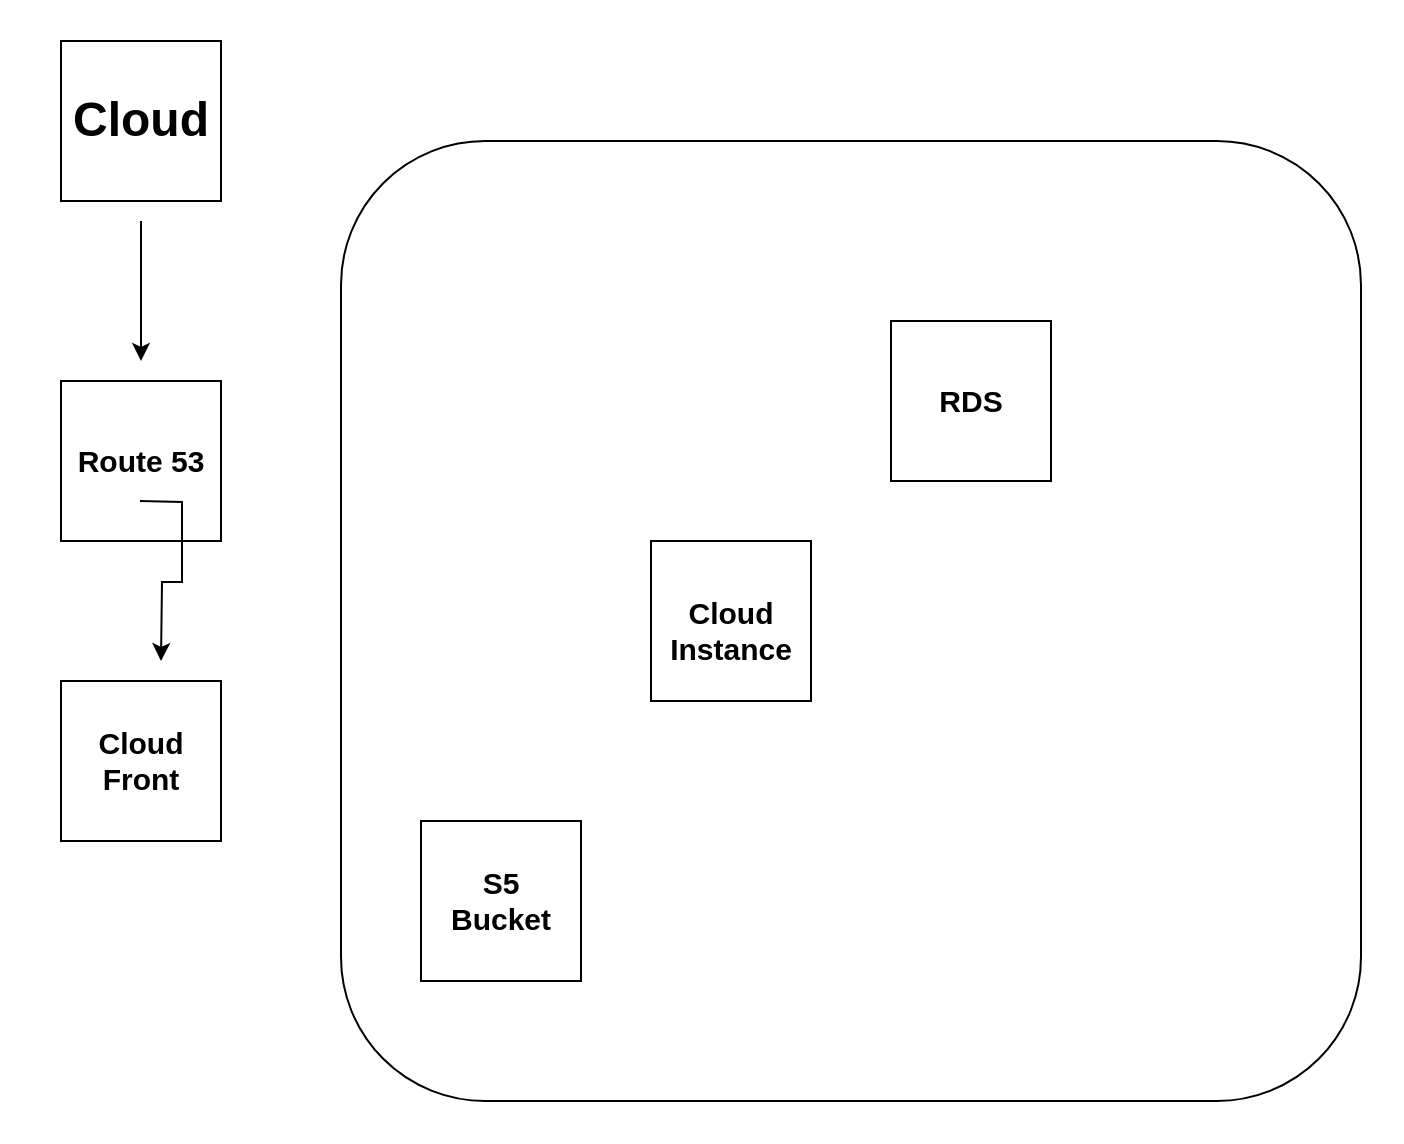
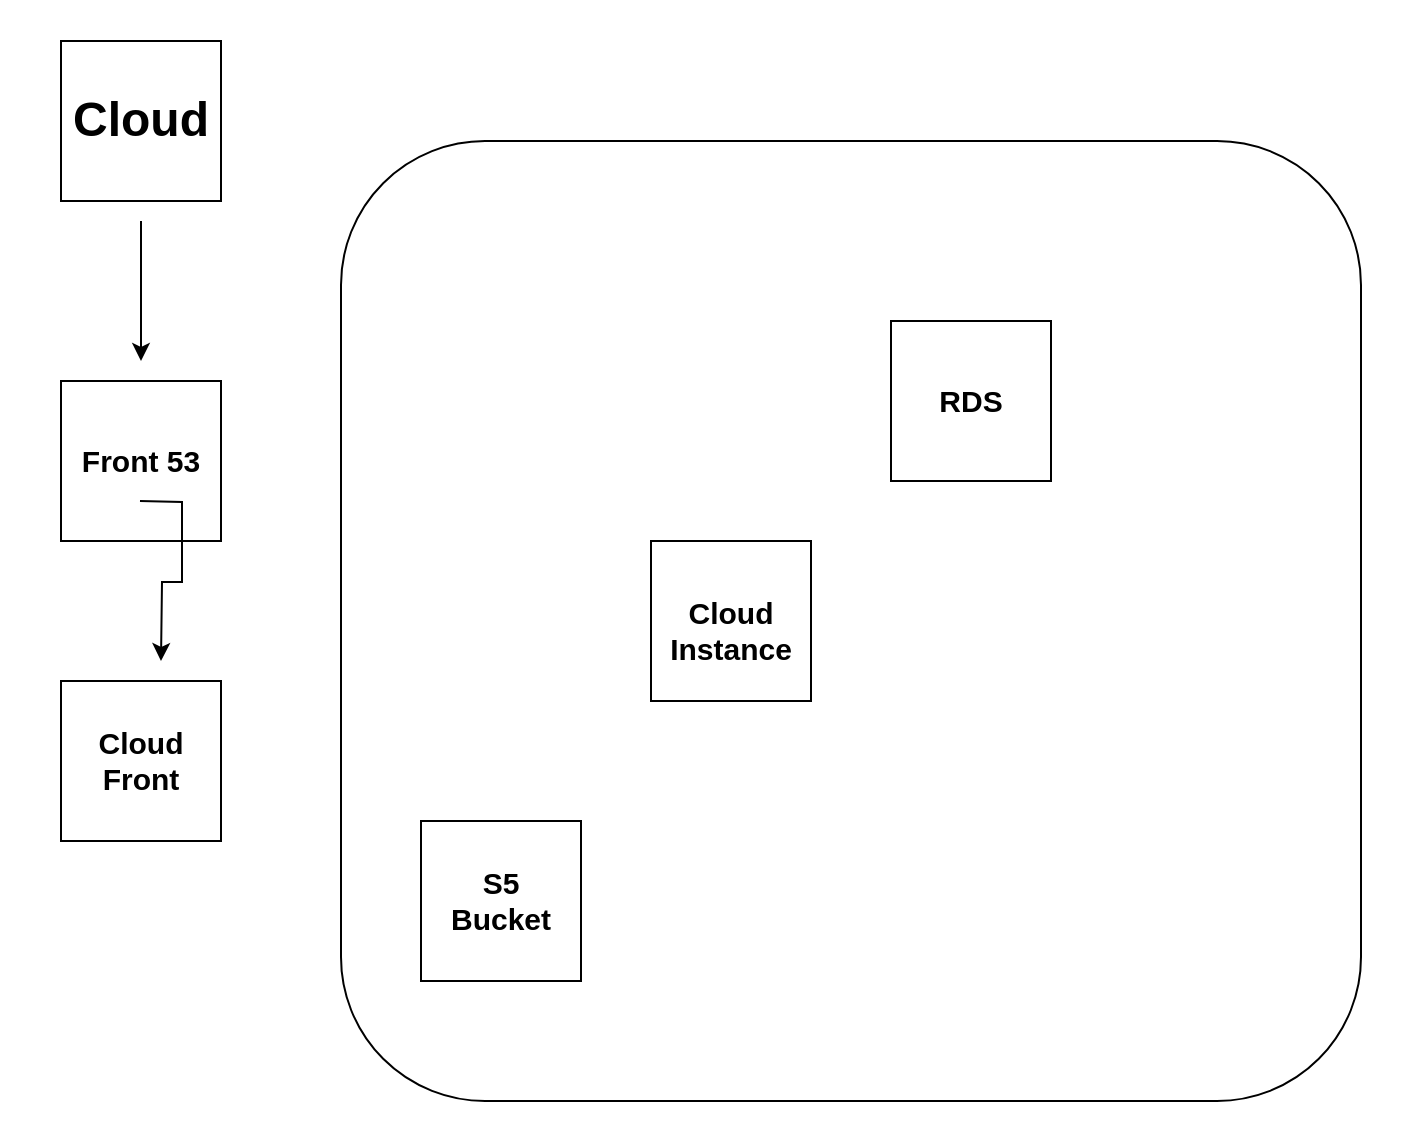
node "Route 53": label "Route 53" -> "Front 53"
